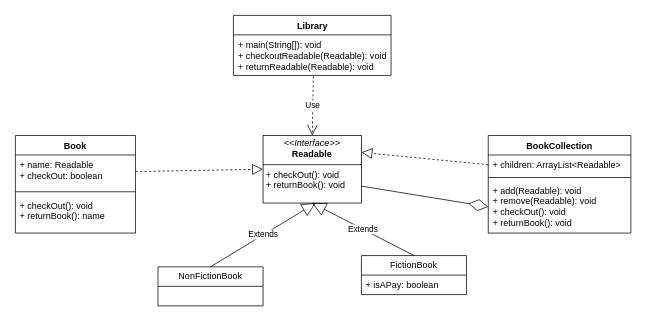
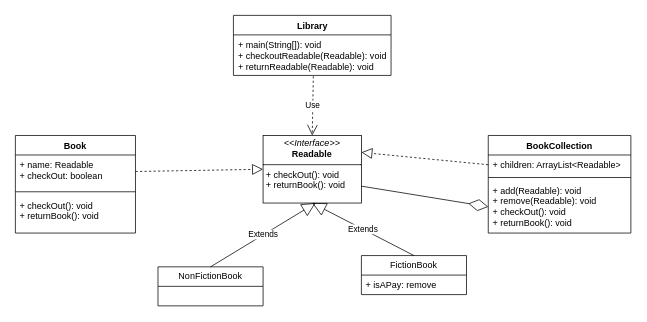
node "+ checkOut(): void + returnBook(): name": label "+ checkOut(): void + returnBook(): name" -> "+ checkOut(): void + returnBook(): void"
node "+ isAPay: boolean": label "+ isAPay: boolean" -> "+ isAPay: remove"
